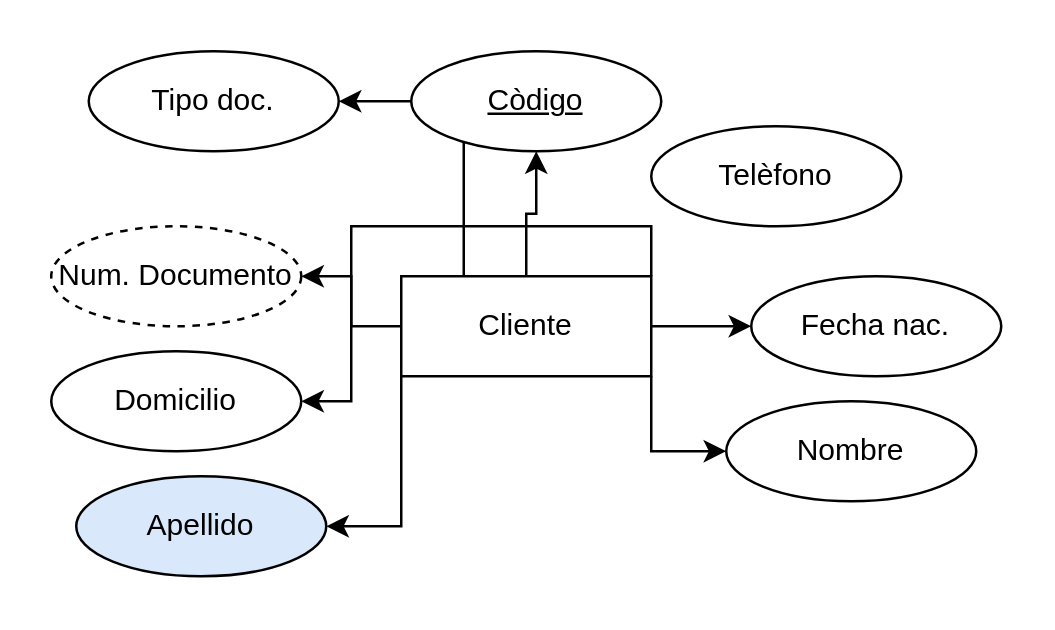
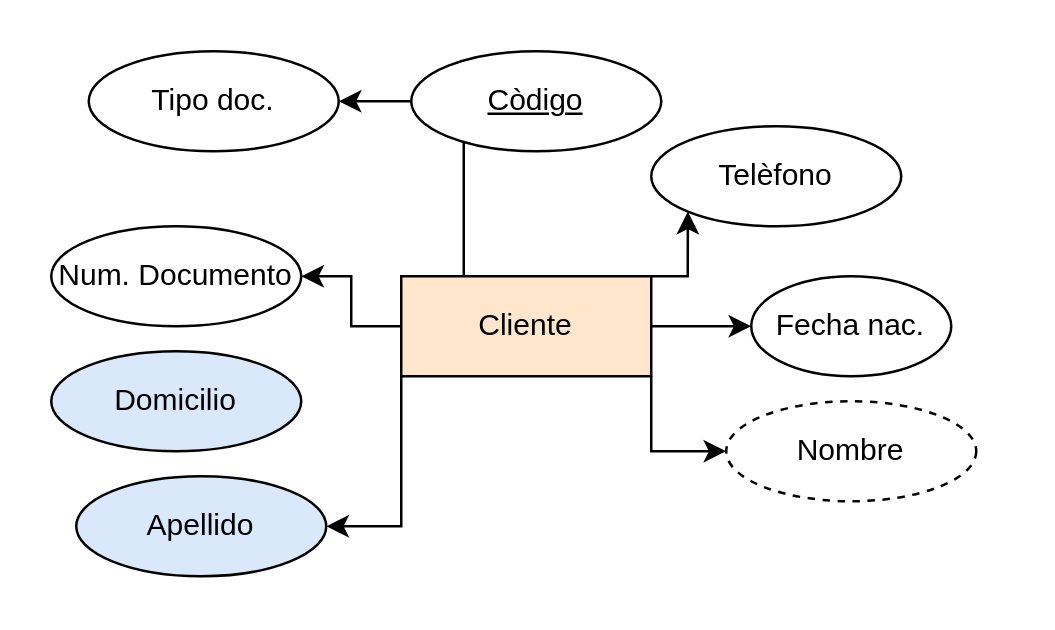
edge "Cliente" -> "Còdigo": removed
edge "Cliente" -> "Domicilio": now "Cliente" -> "Telèfono"
node "Num. Documento": style dashed -> solid
node "Cliente": fillcolor #ffffff -> #ffe6cc
node "Fecha nac.": size 250x100 -> 200x100
node "Domicilio": fillcolor #ffffff -> #dae8fc
node "Nombre": style solid -> dashed
